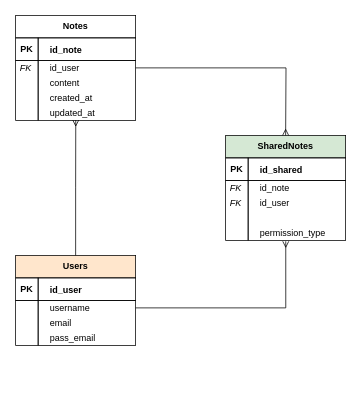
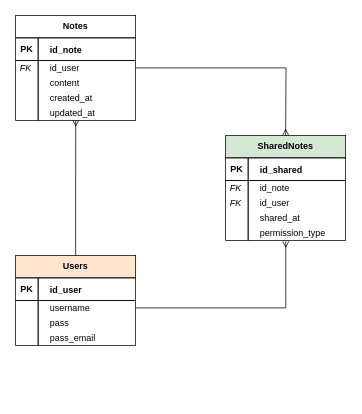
node "shared_at": added
node "email": label "email" -> "pass"
